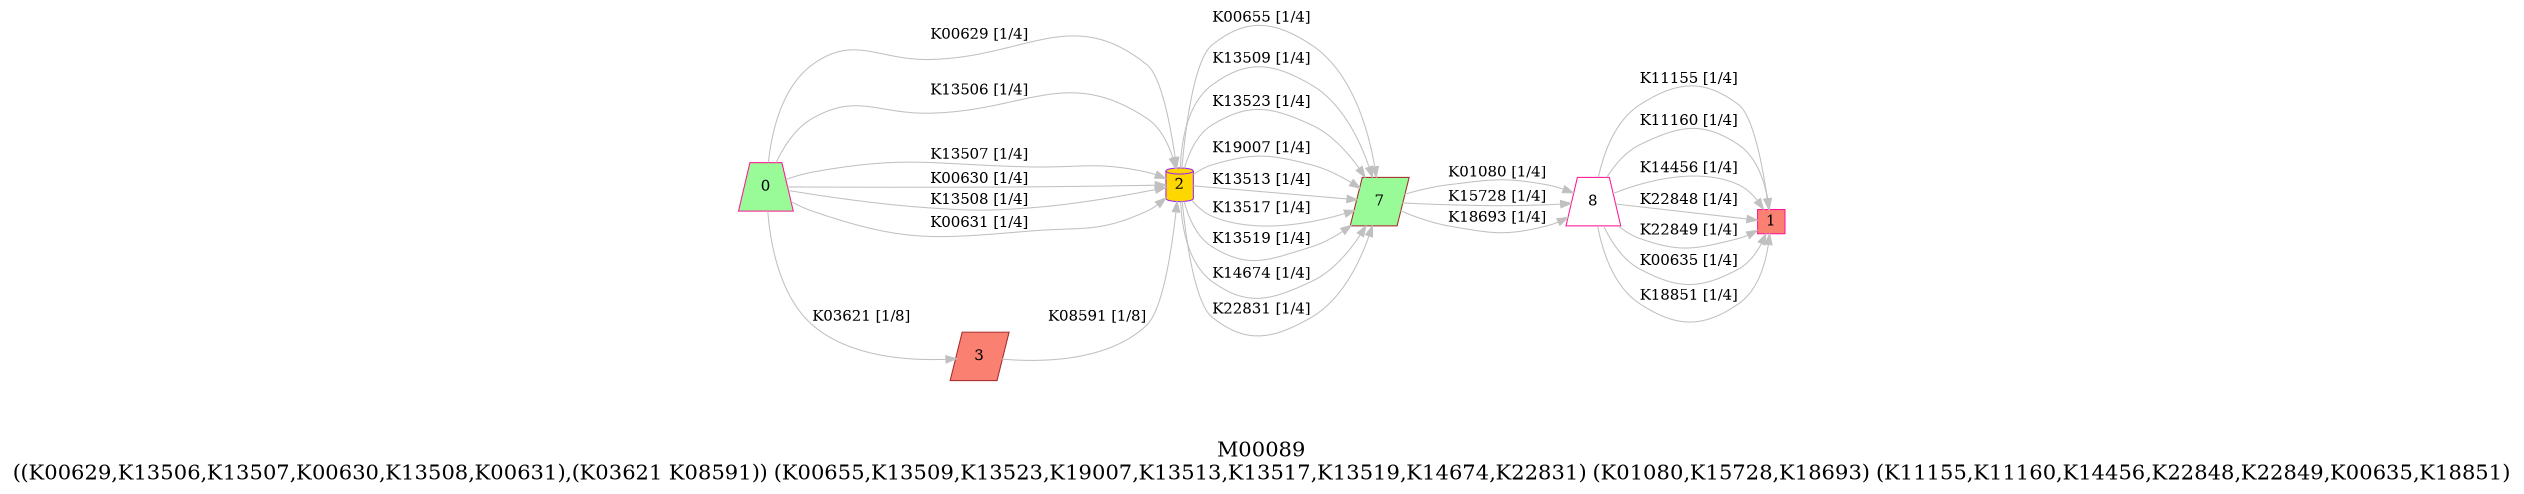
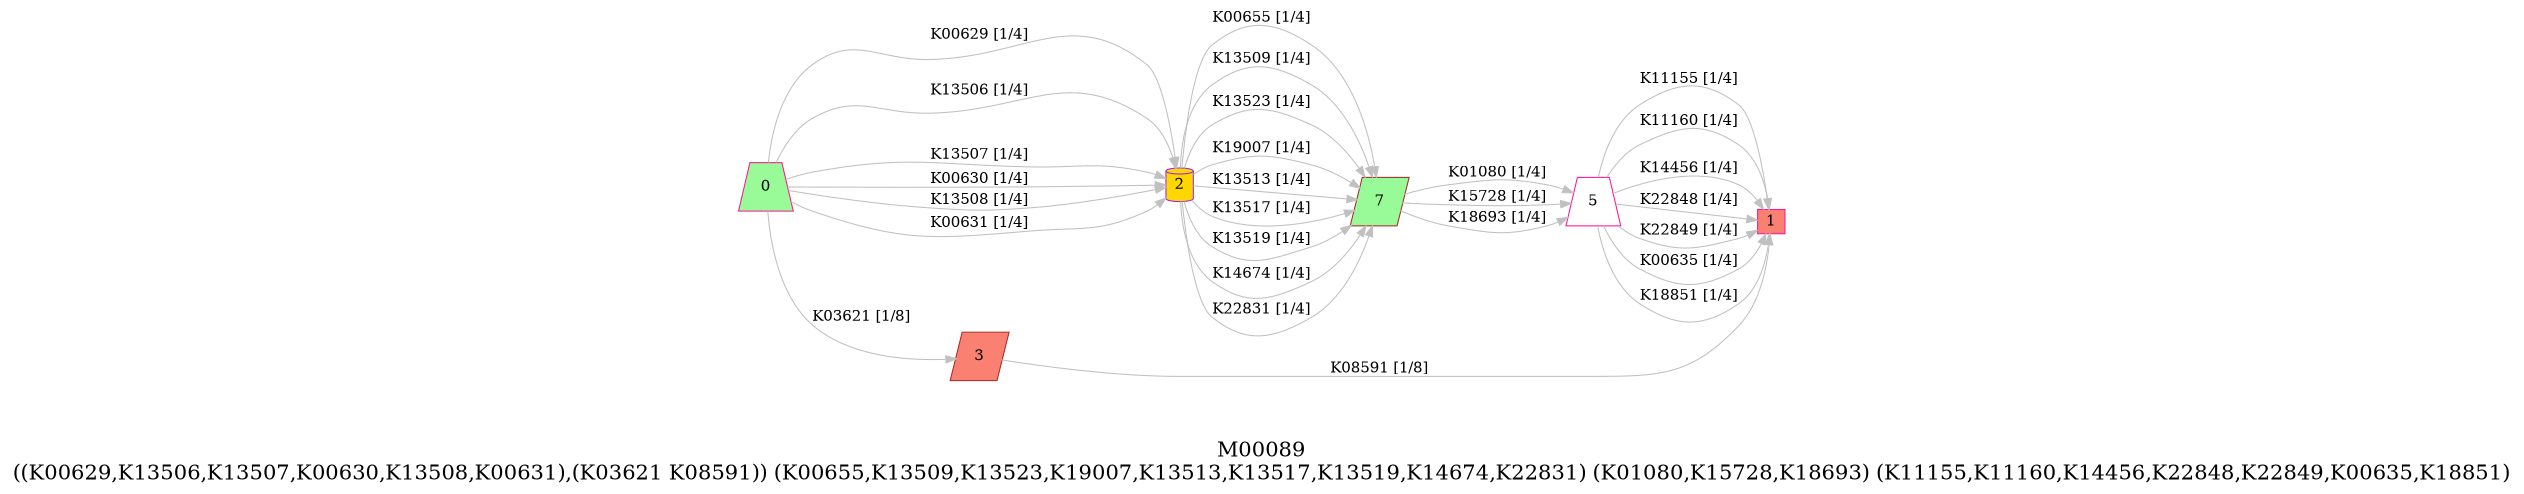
node "8": label "8" -> "5"
edge "3" -> "2": now "3" -> "1"
